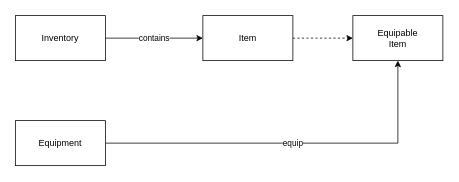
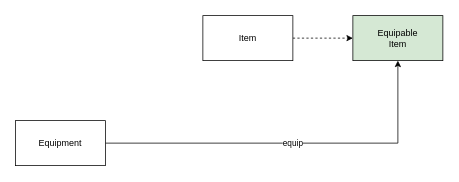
node "Inventory": removed
edge "Inventory" -> "Item": removed, label "contains"
node "Equipable Item": fillcolor #ffffff -> #d5e8d4
